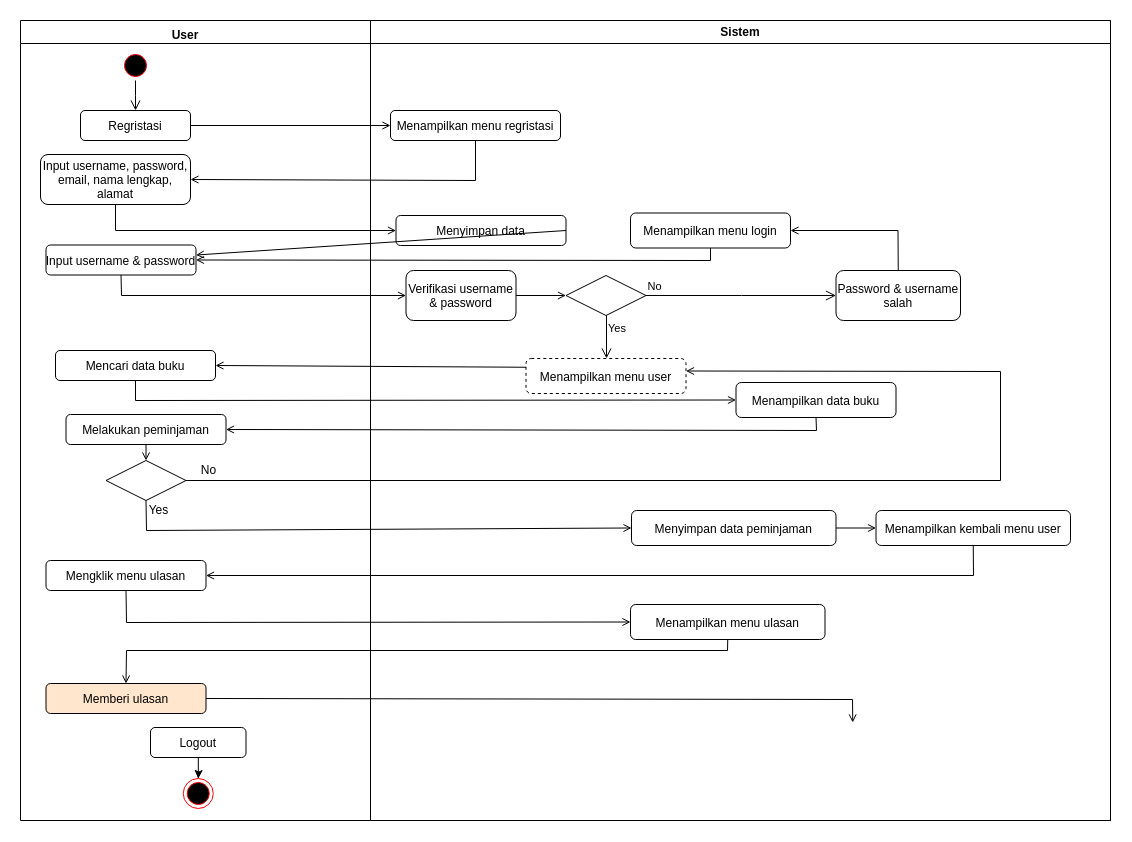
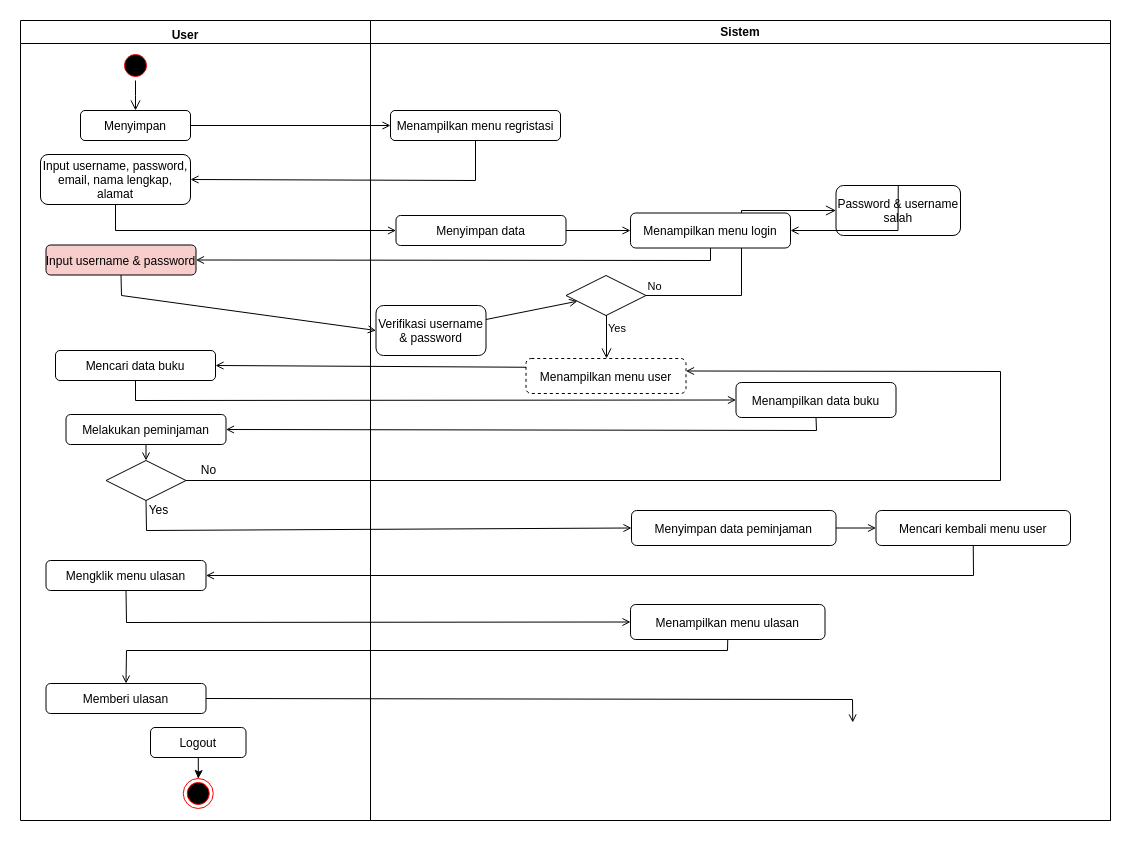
node "Regristasi": label "Regristasi" -> "Menyimpan"
edge "Menyimpan data" -> "Input username & password": now "Menyimpan data" -> "Menampilkan menu login"
node "Input username & password": fillcolor #ffffff -> #f8cecc
node "Verifikasi username & password": moved (461, 296) -> (431, 331)
node "Password & username salah": moved (898, 296) -> (898, 211)
node "Menampilkan kembali menu user": label "Menampilkan kembali menu user" -> "Mencari kembali menu user"
node "Memberi ulasan": fillcolor #ffe6cc -> #ffffff
